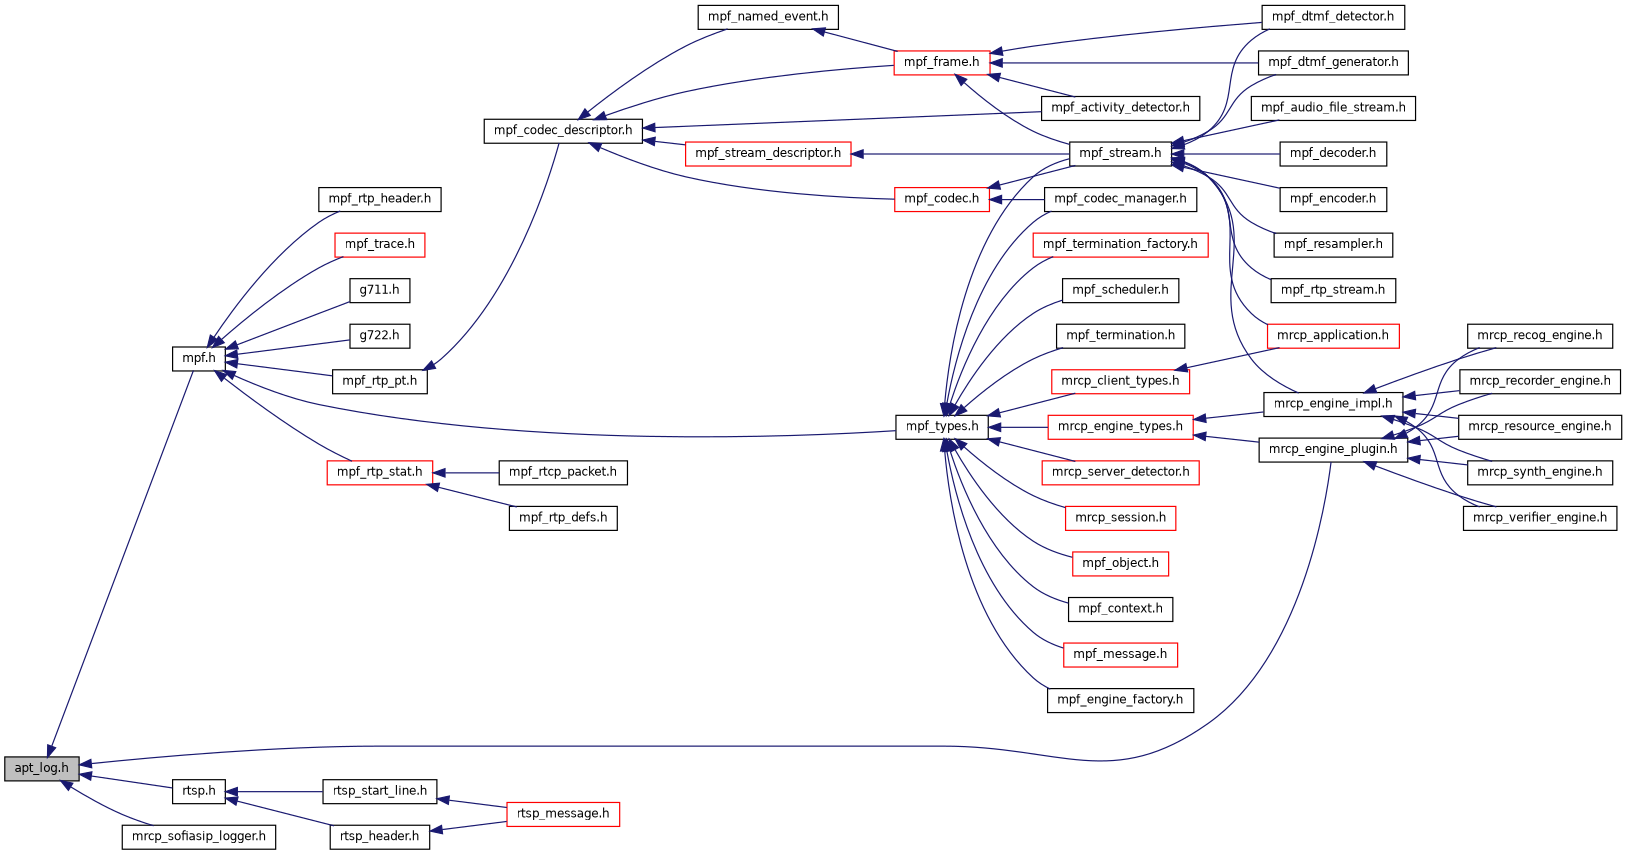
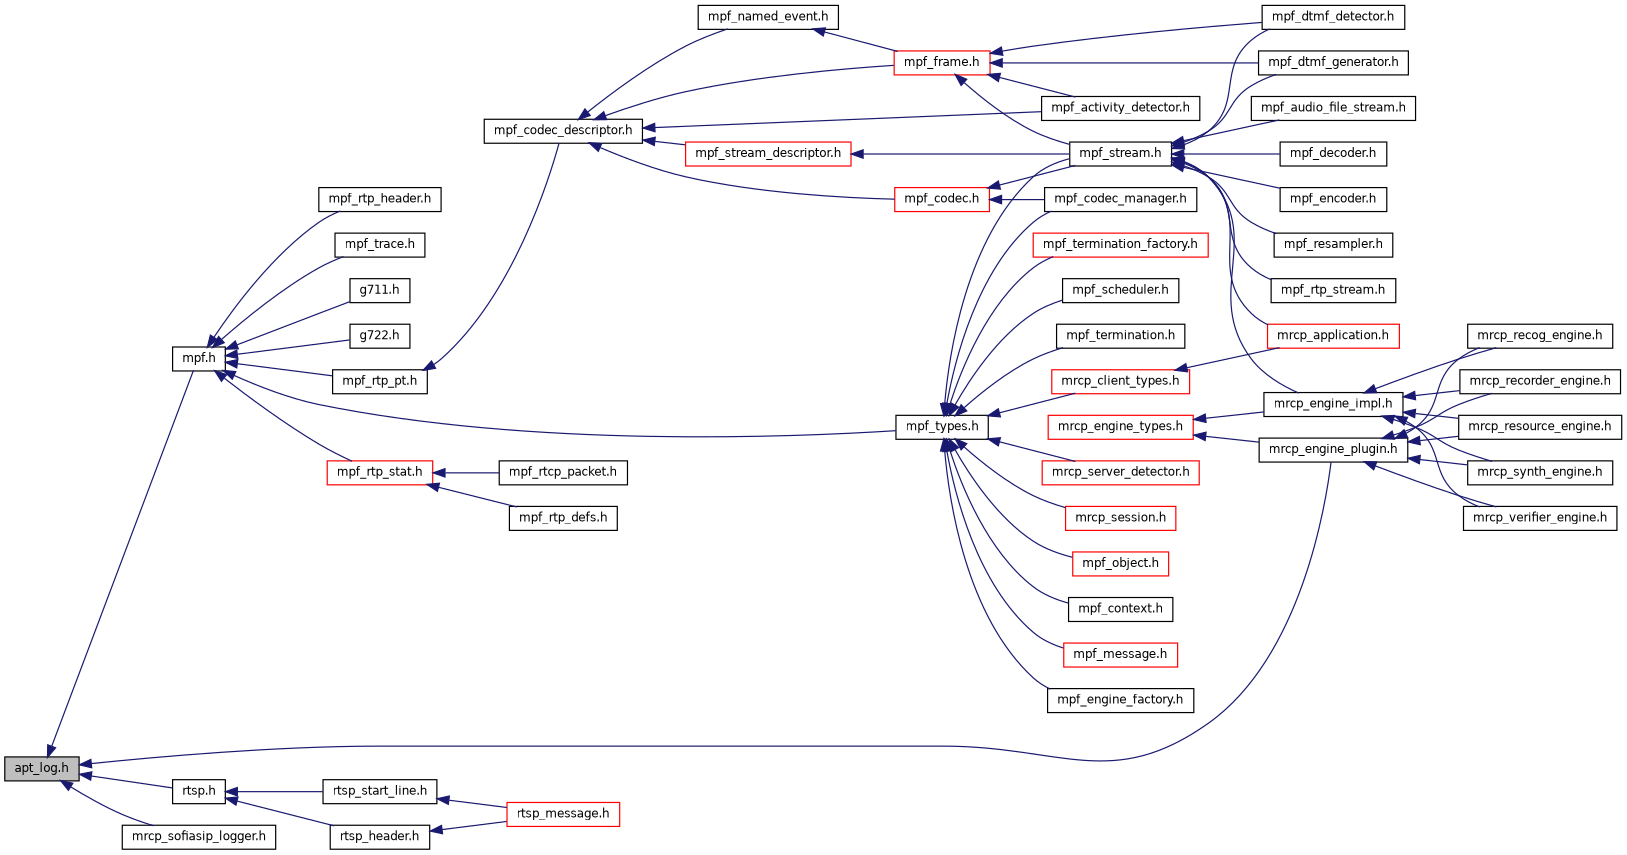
node "mpf_trace.h": color red -> black
edge "mrcp_engine_types.h" -> "mpf_types.h": removed
